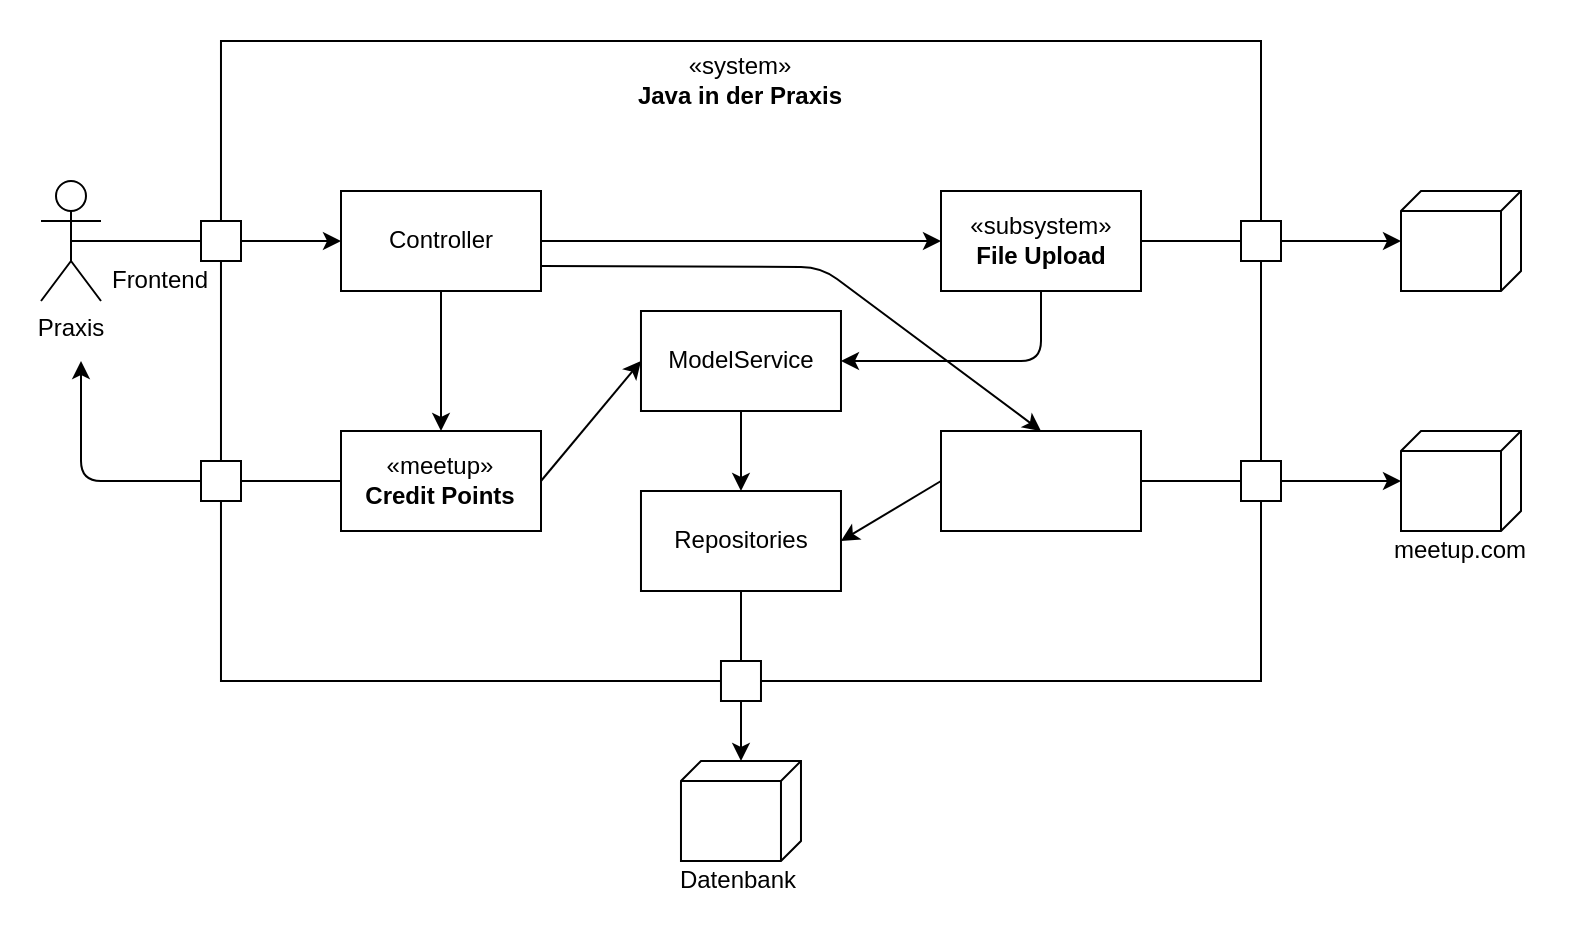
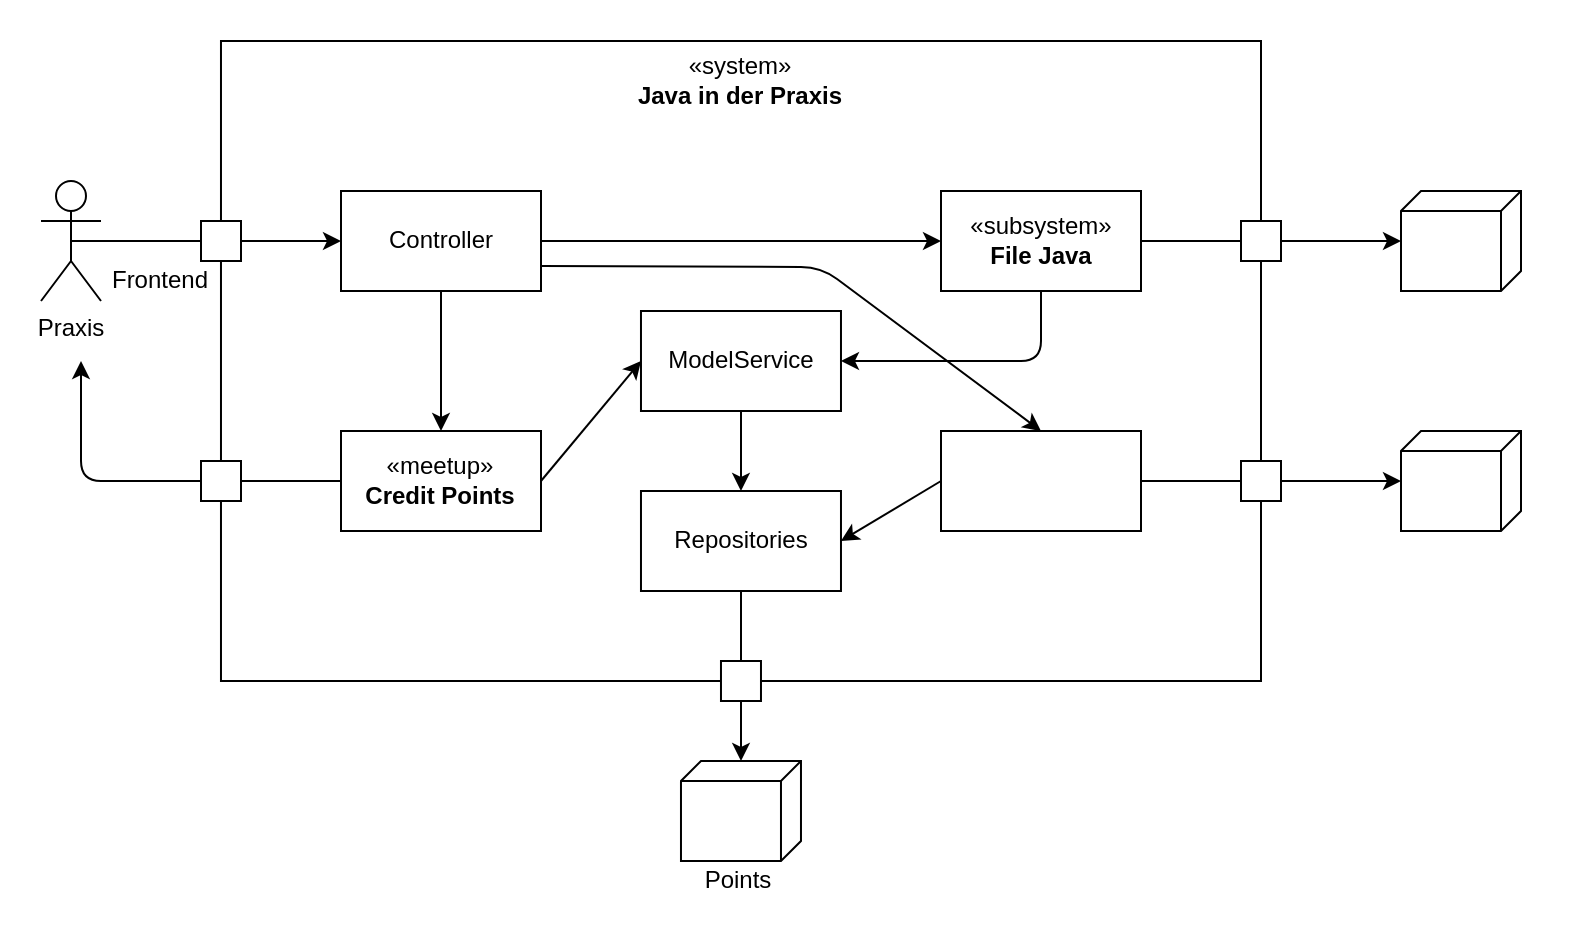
node "«subsystem» File Upload": label "«subsystem» File Upload" -> "«subsystem» File Java"
node "meetup.com": removed
node "Datenbank": label "Datenbank" -> "Points"
